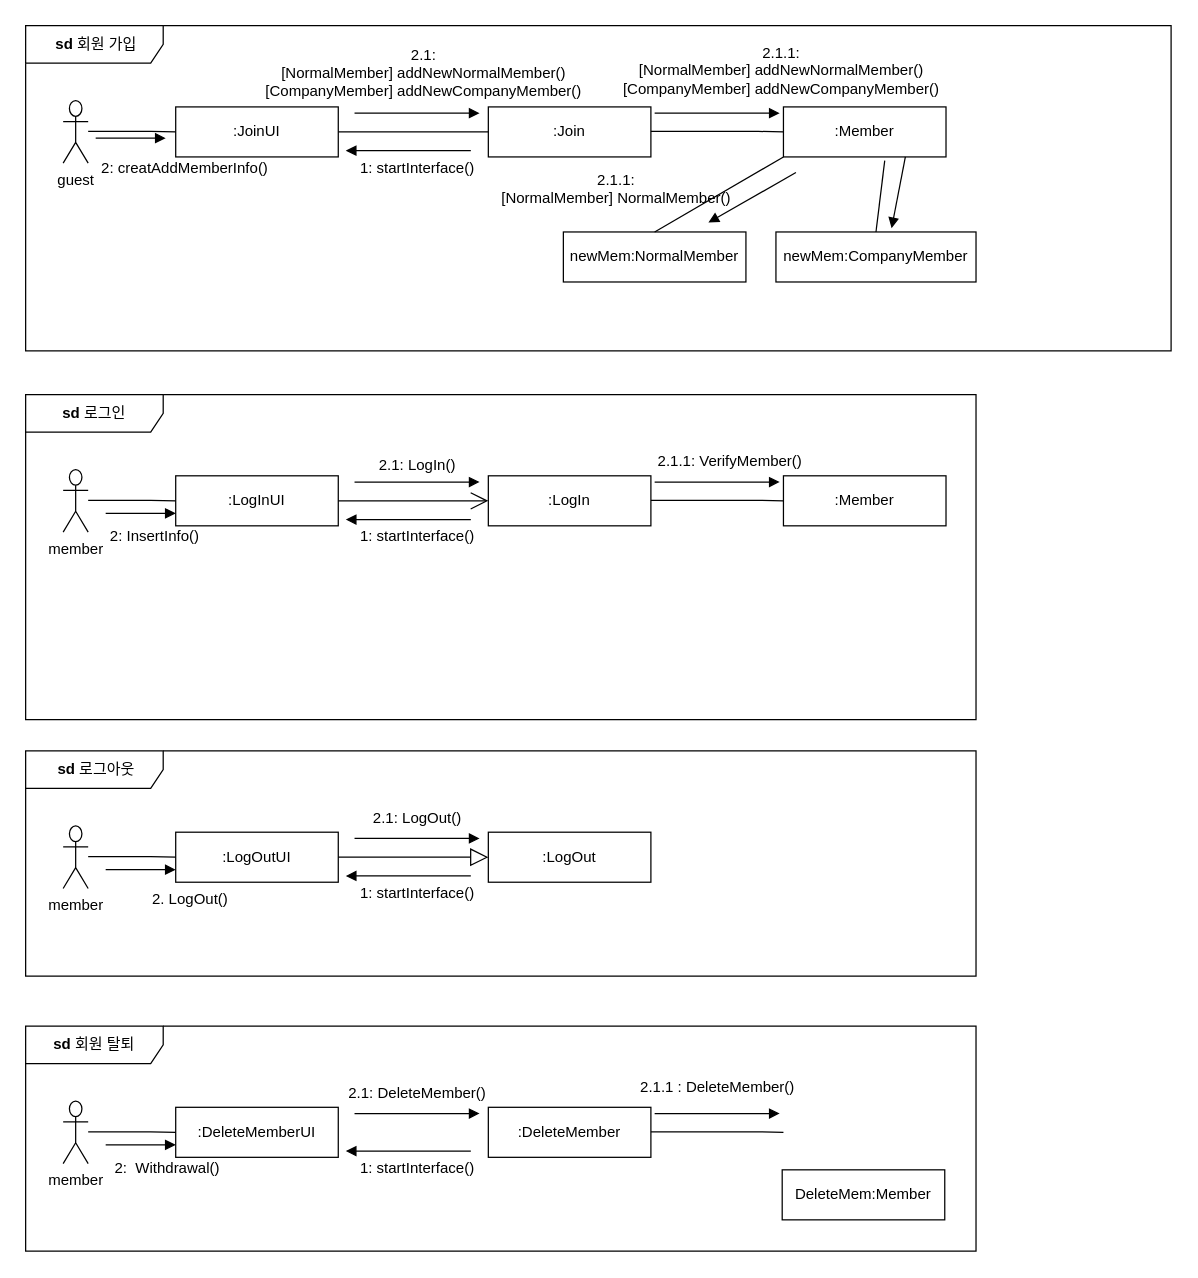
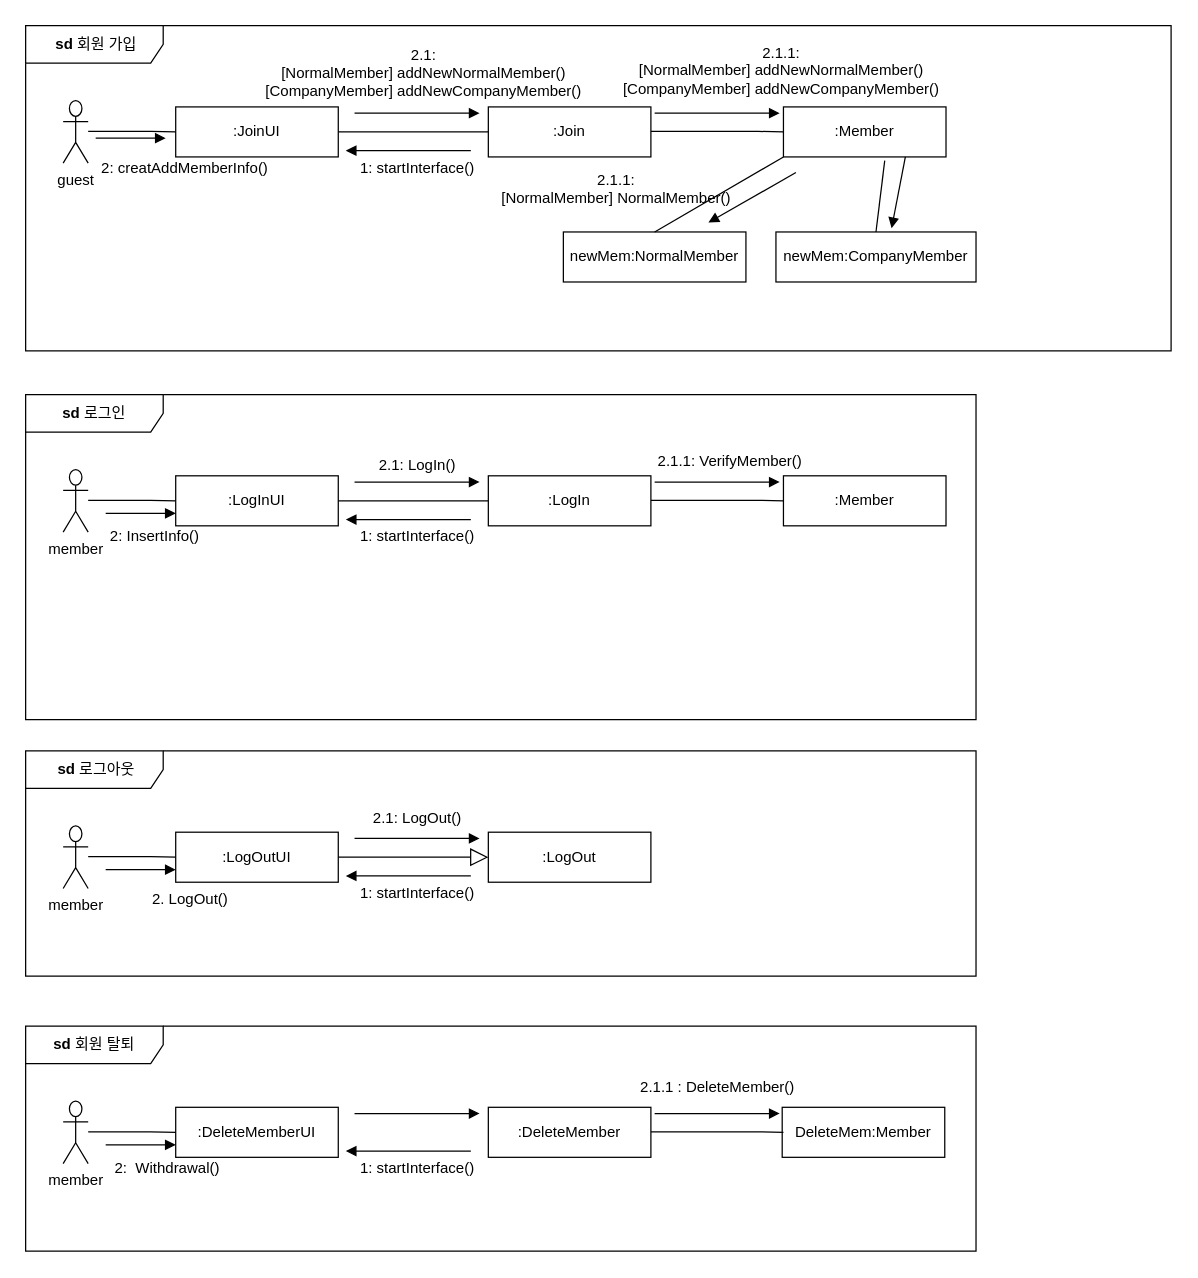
edge ":LogInUI" -> ":LogIn": arrowhead open -> none
node "2.1: DeleteMember()": removed
node "DeleteMem:Member": moved (863, 1194) -> (863, 1132)
